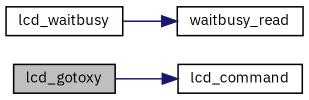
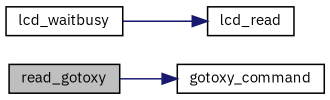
node "waitbusy_read": label "waitbusy_read" -> "lcd_read"
node "lcd_gotoxy": label "lcd_gotoxy" -> "read_gotoxy"
node "lcd_command": label "lcd_command" -> "gotoxy_command"
